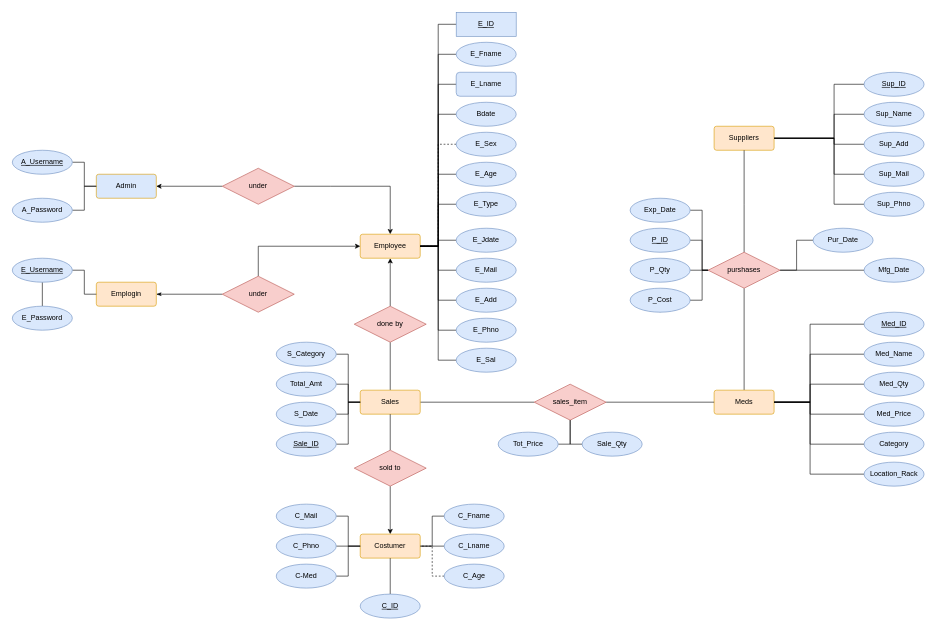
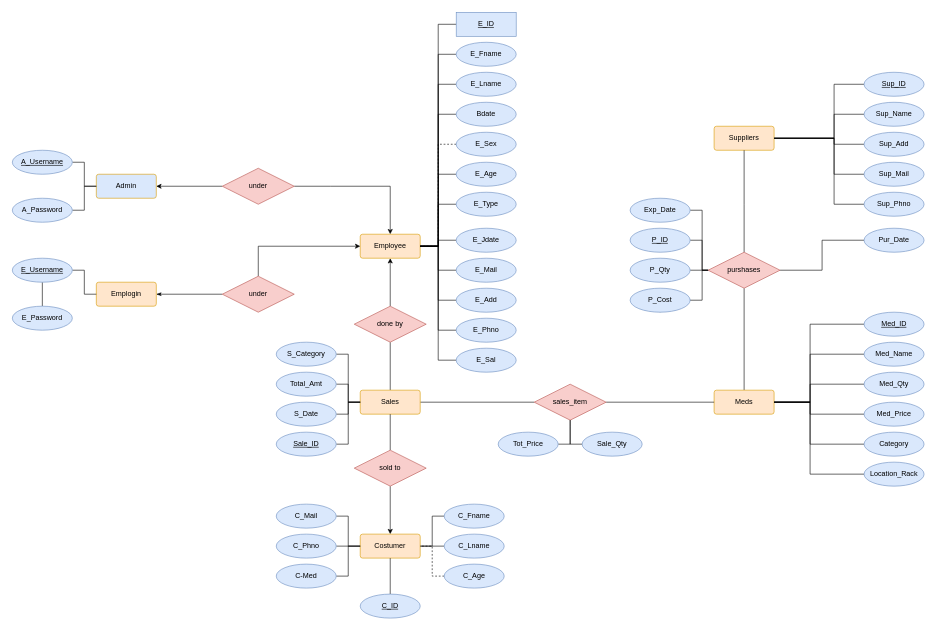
node "E_Lname": shape rounded rectangle -> ellipse
node "Pur_Date": moved (843, 240) -> (894, 240)
edge "purshases" -- "Mfg_Date": removed
node "Mfg_Date": removed
